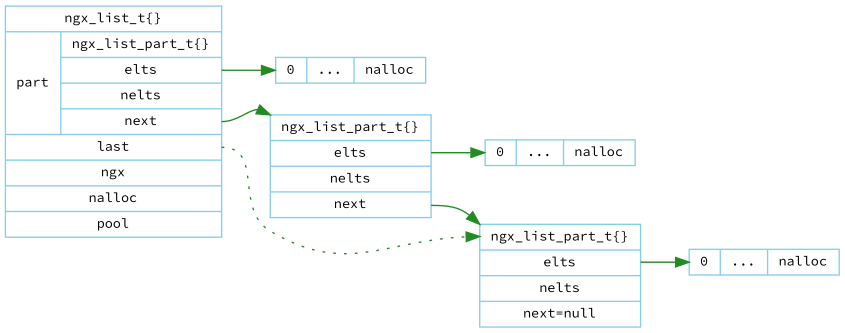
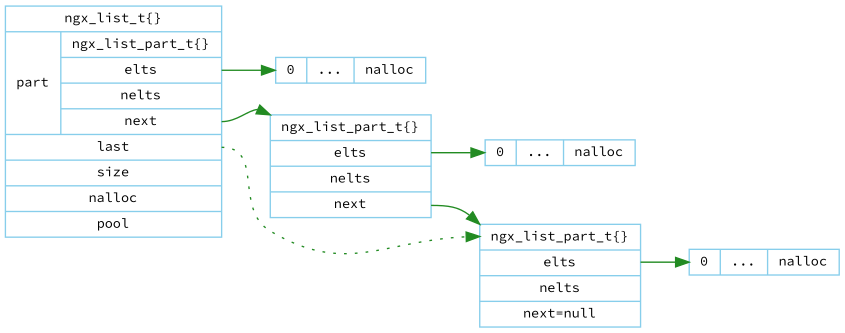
node "ngx_list_t{}": text "ngx" -> "size"
